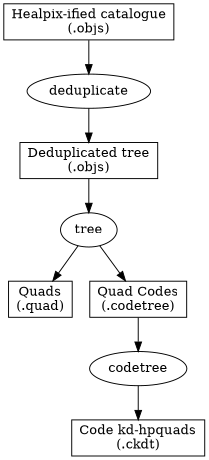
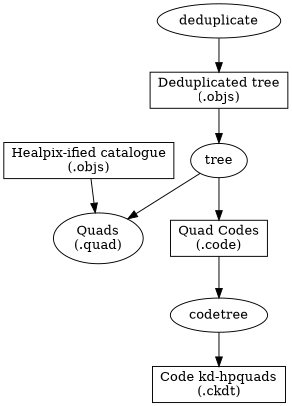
edge "Healpix-ified catalogue (.objs)" -- "deduplicate": now "Healpix-ified catalogue (.objs)" -- "Quads (.quad)"
node "Quads (.quad)": shape box -> ellipse
node "Quad Codes (.codetree)": label "Quad Codes (.codetree)" -> "Quad Codes (.code)"
